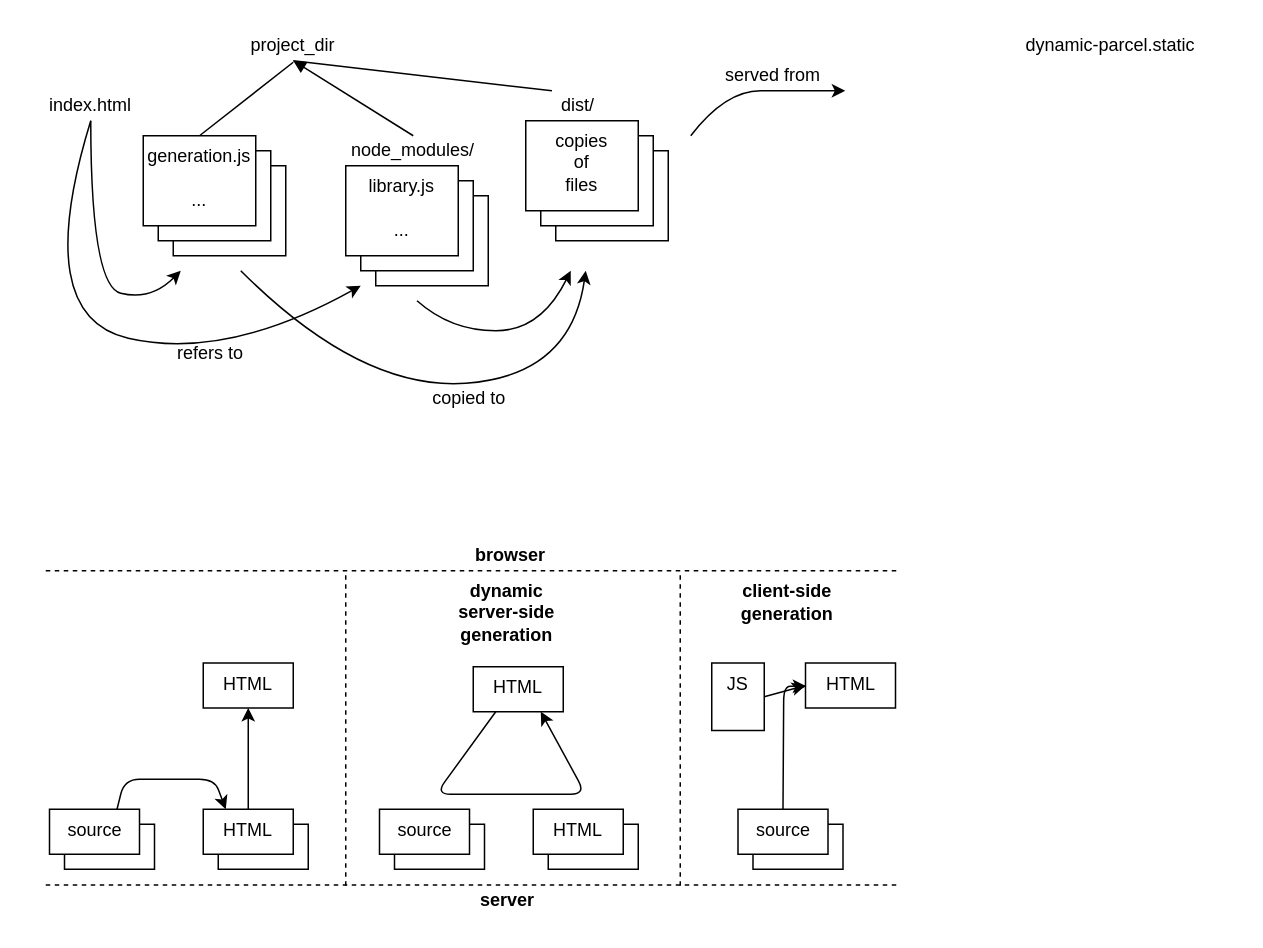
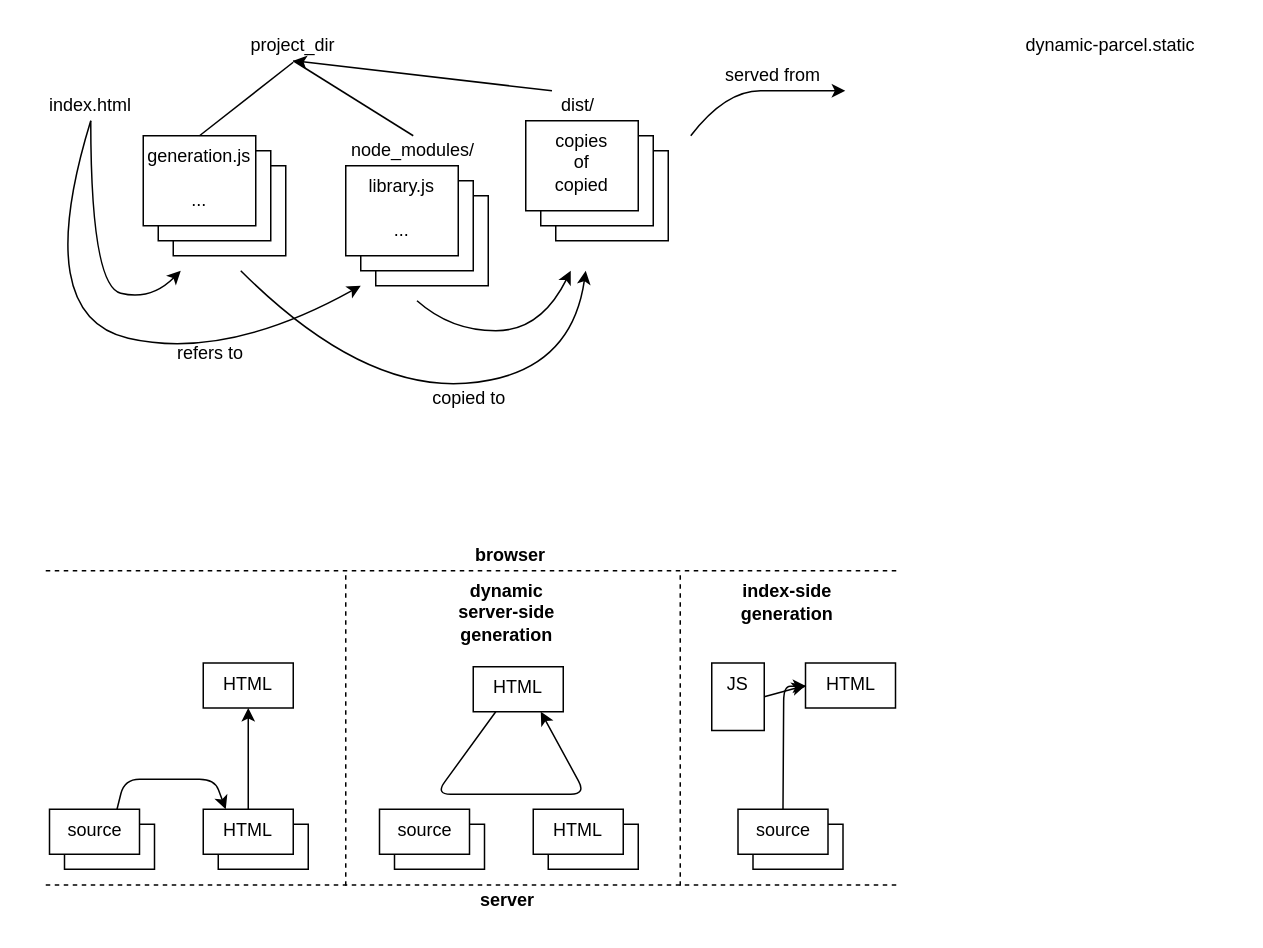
edge "project_dir" -- "dist/": arrowhead none -> classic
edge "node_modules/" -> "project_dir": arrowhead block -> none
node "copies of files": label "copies of files" -> "copies of copied"
node "client-side generation": label "client-side generation" -> "index-side generation"
